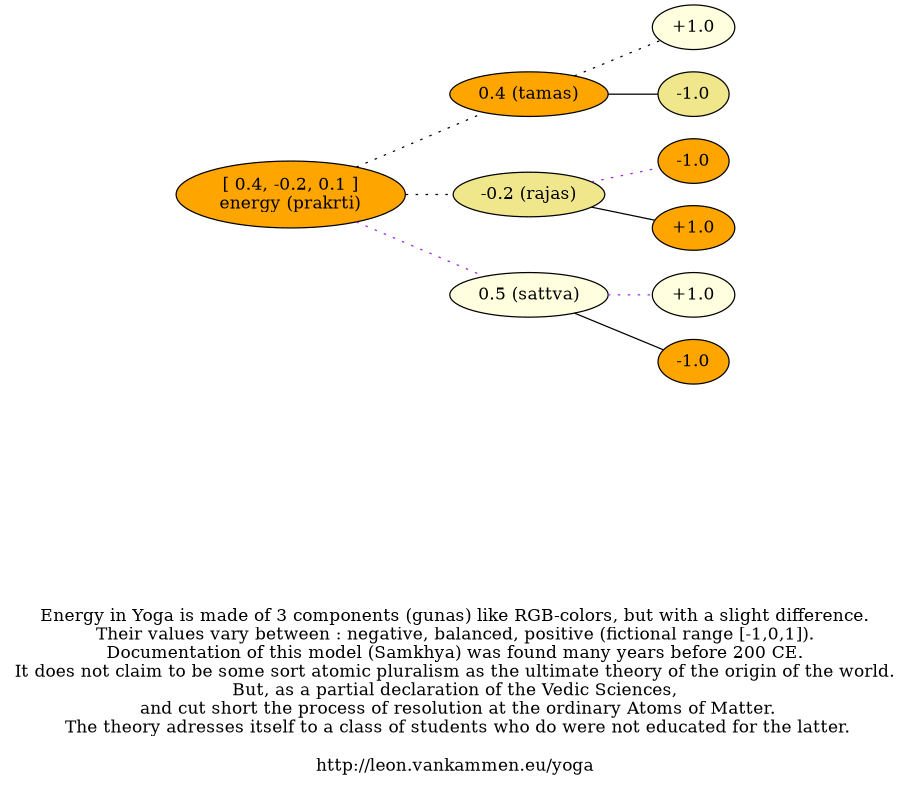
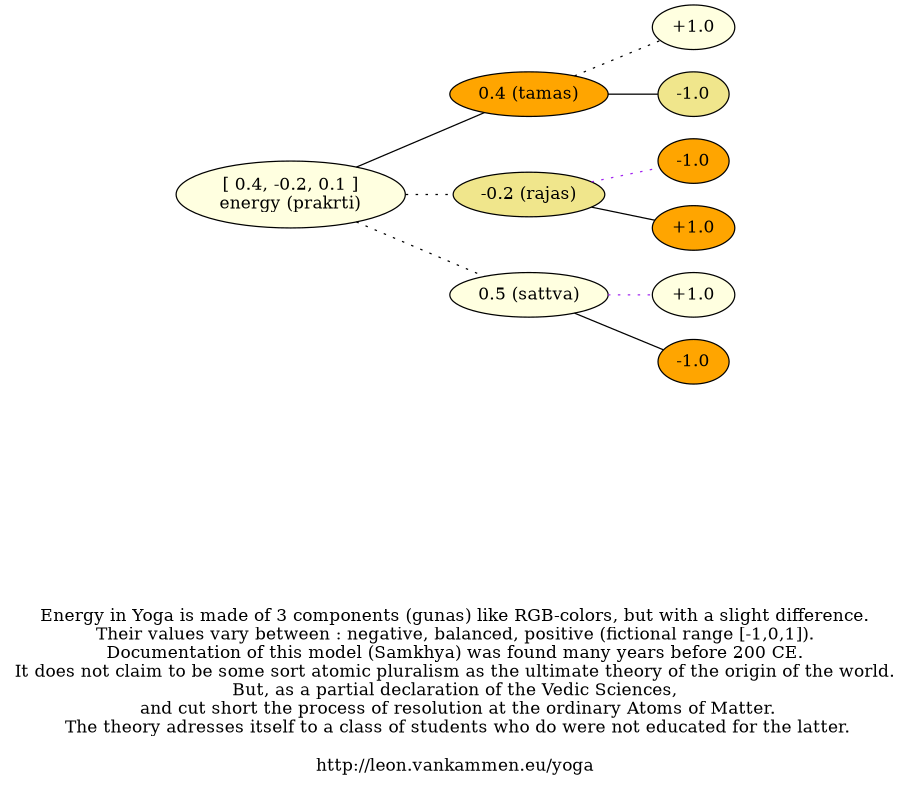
edge "0.4 (tamas)" -- "[ 0.4, -0.2, 0.1 ] energy (prakrti)": style dotted -> solid
node "[ 0.4, -0.2, 0.1 ] energy (prakrti)": fillcolor orange -> lightyellow
edge "[ 0.4, -0.2, 0.1 ] energy (prakrti)" -- "0.5 (sattva)": color purple -> black
